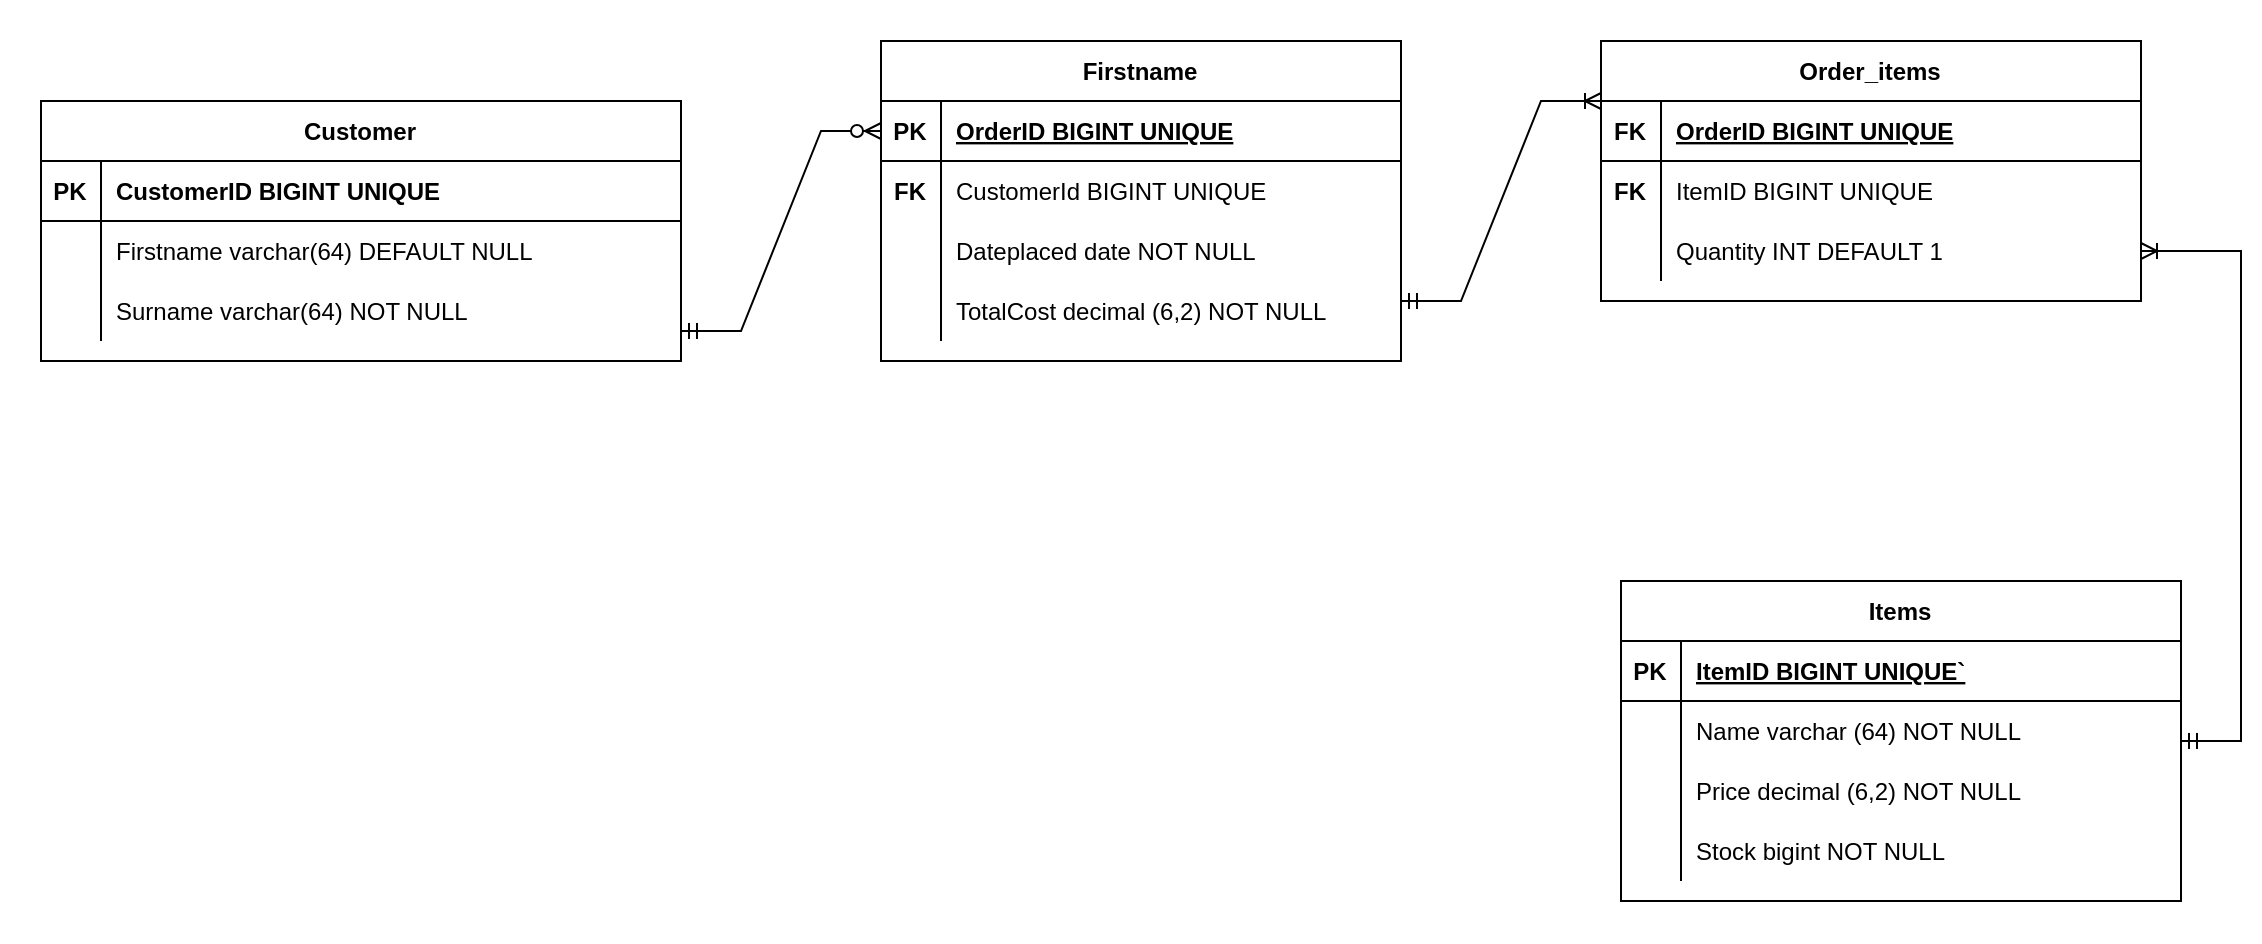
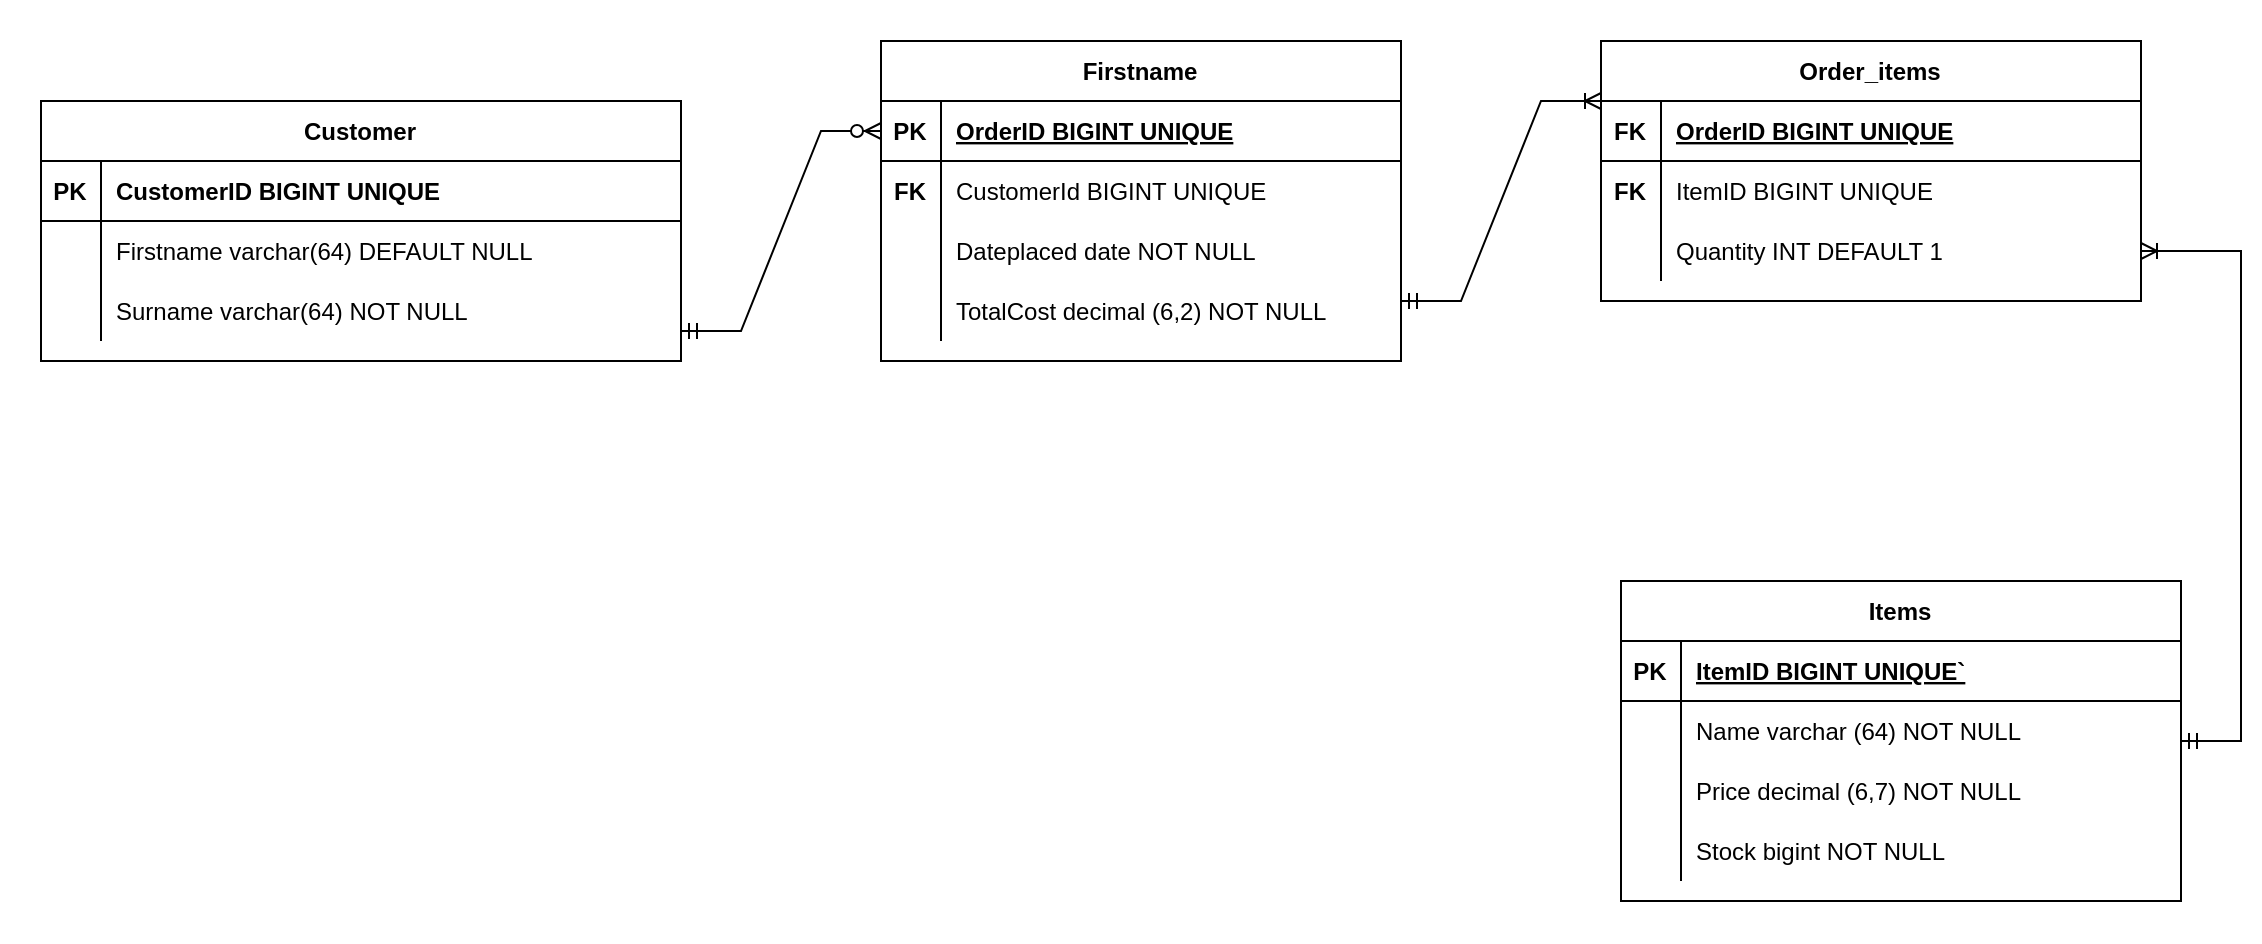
node "Price decimal (6,2) NOT NULL": label "Price decimal (6,2) NOT NULL" -> "Price decimal (6,7) NOT NULL"
